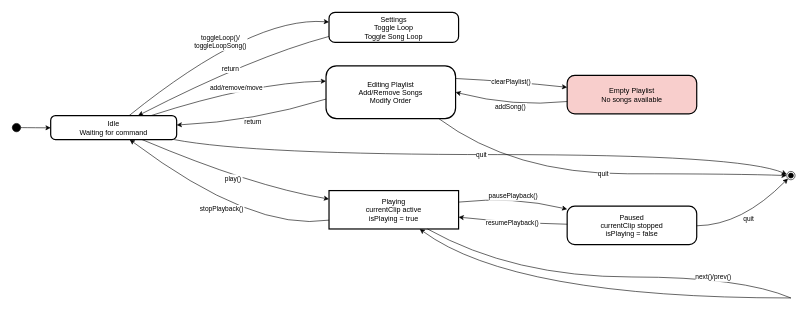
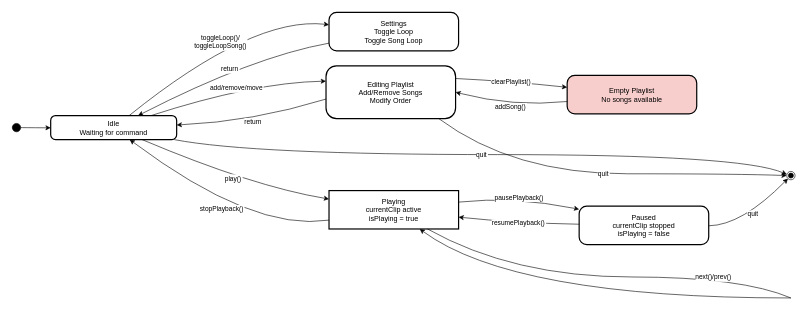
node "Settings Toggle Loop Toggle Song Loop": size 130x30 -> 130x38
node "Paused currentClip stopped isPlaying = false": moved (632, 225) -> (644, 225)
